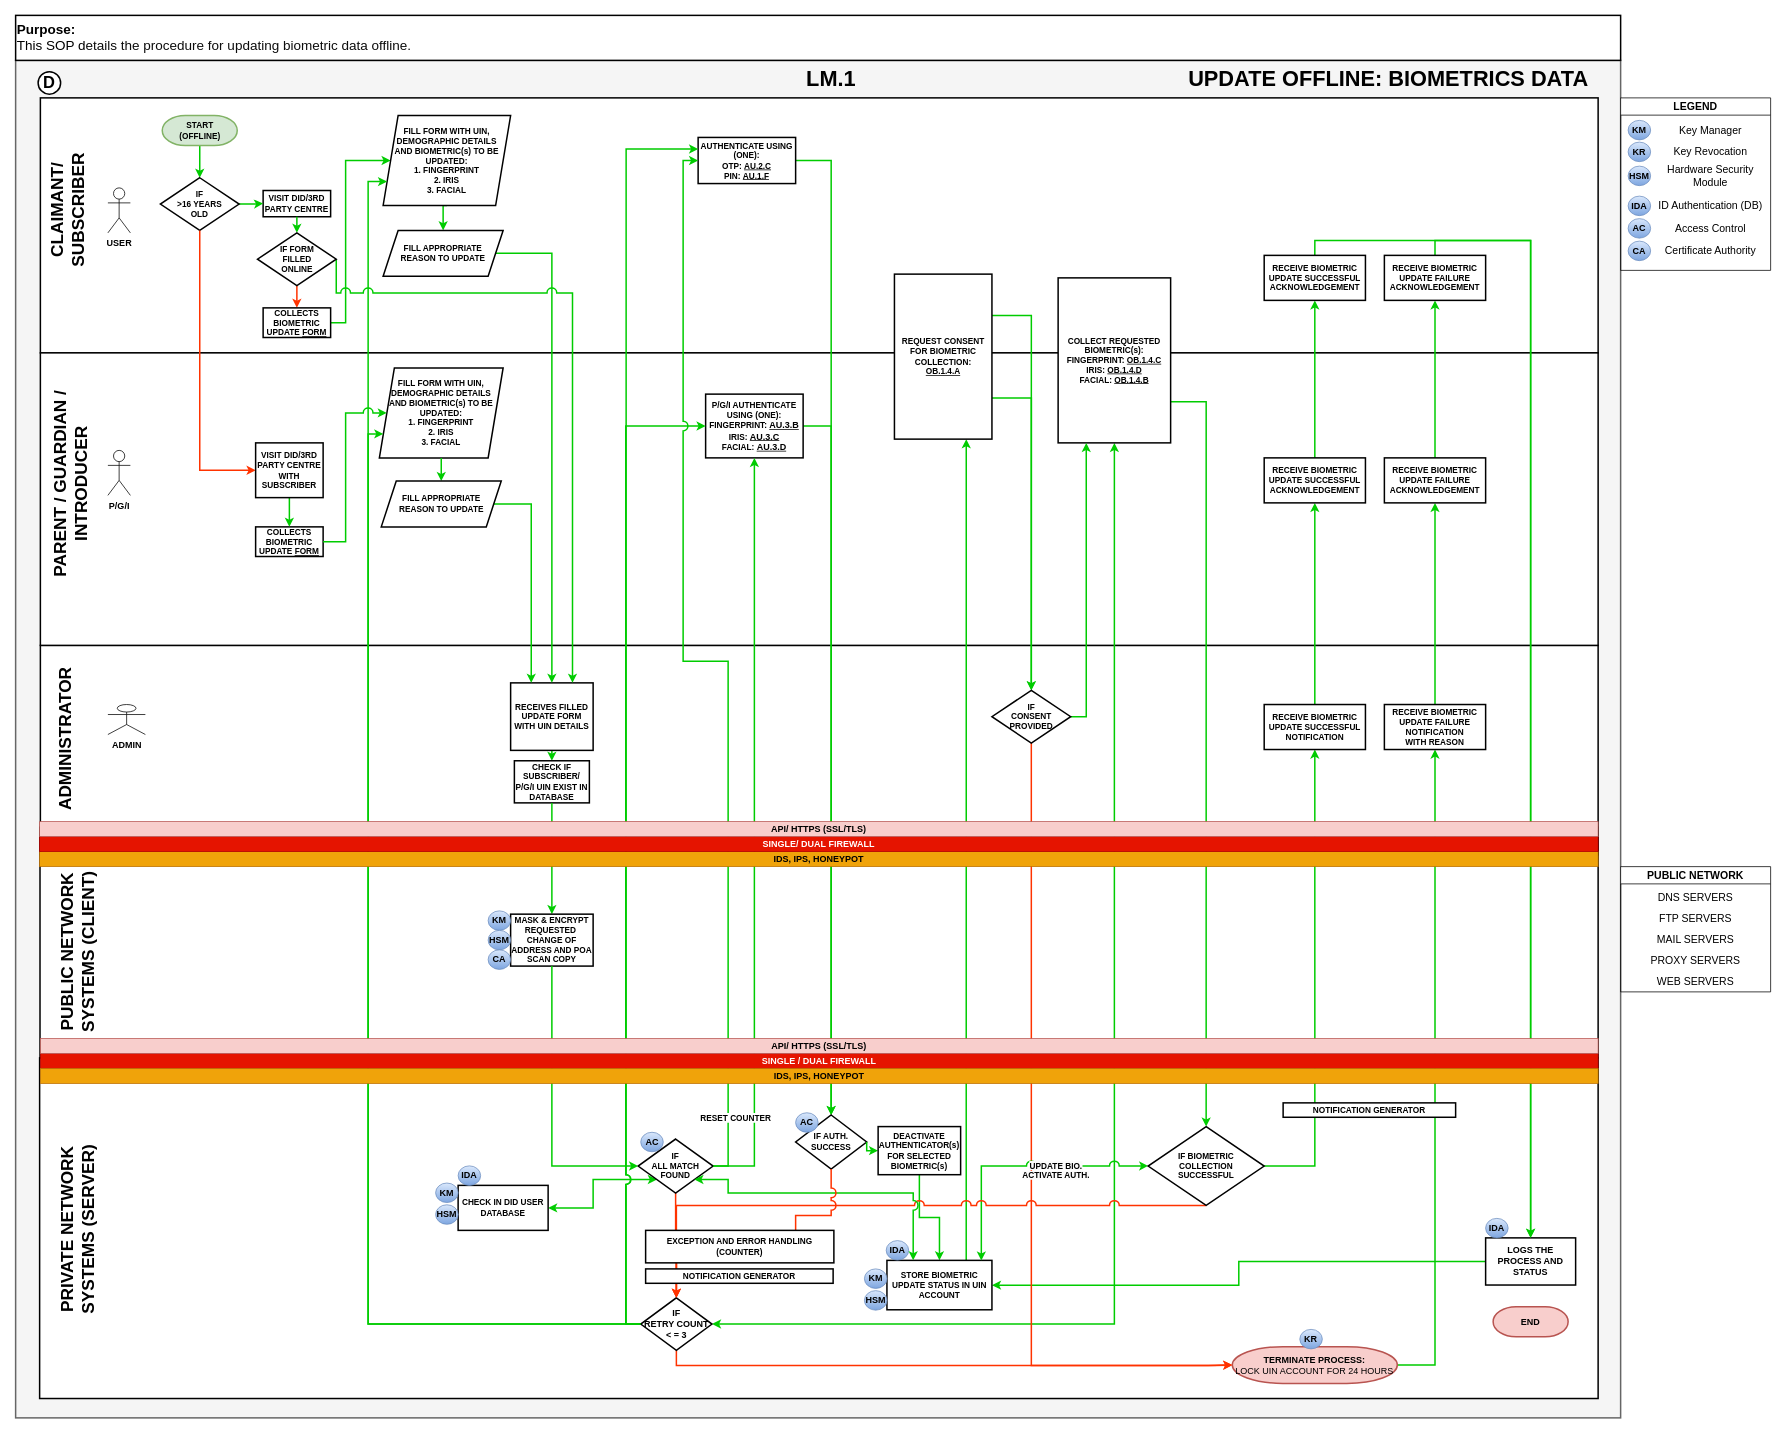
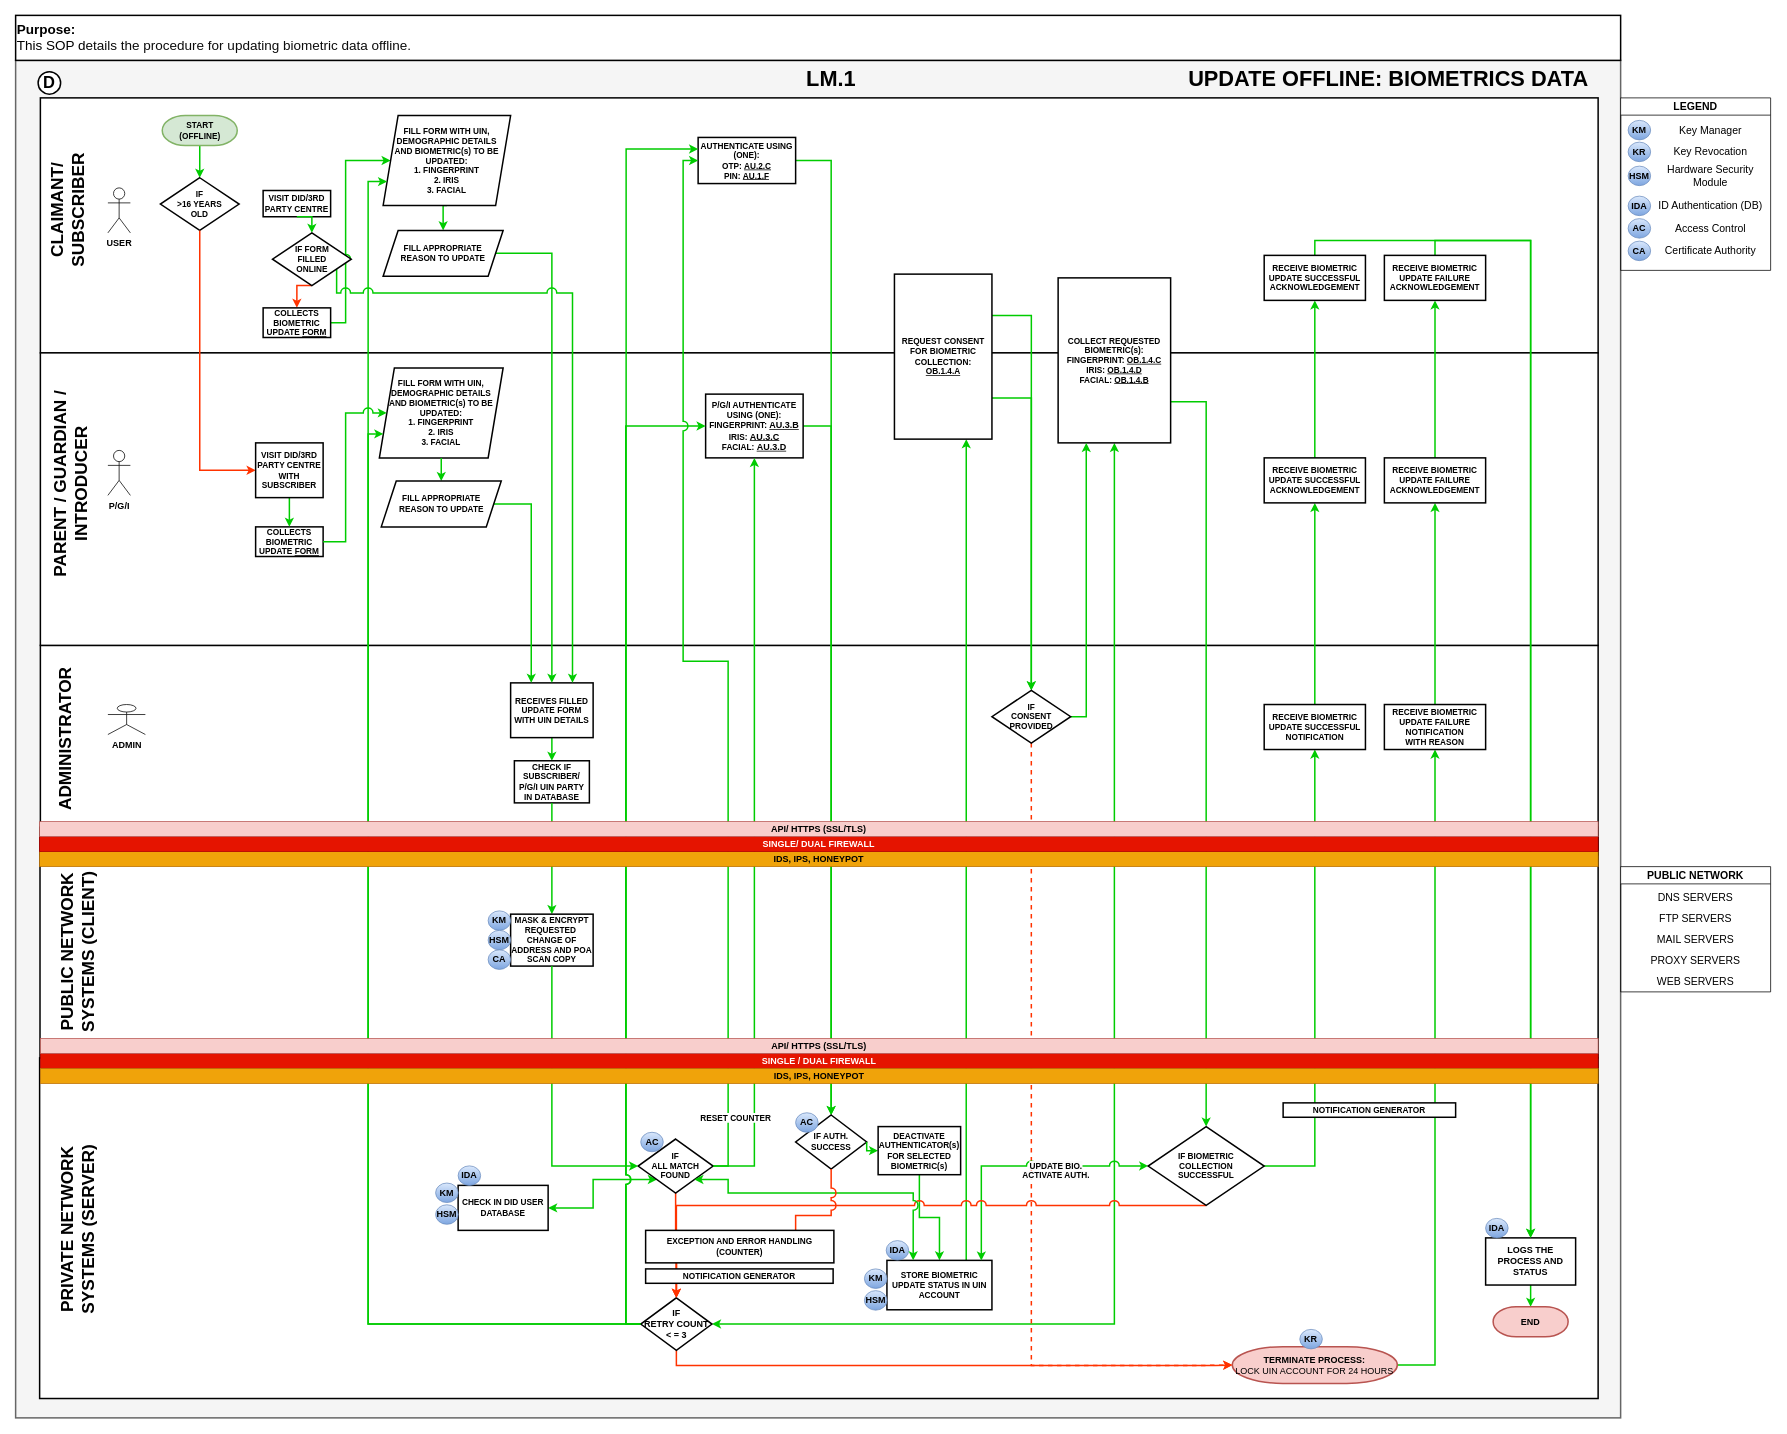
edge "IF >16 YEARS OLD" -> "VISIT DID/3RD PARTY CENTRE": removed
node "IF FORM FILLED ONLINE": moved (297, 259) -> (312, 259)
node "RECEIVES FILLED UPDATE FORM WITH UIN DETAILS": size 83x68 -> 83x55
node "CHECK IF SUBSCRIBER/ P/G/I UIN EXIST IN DATABASE": label "CHECK IF SUBSCRIBER/ P/G/I UIN EXIST IN DATABASE" -> "CHECK IF SUBSCRIBER/ P/G/I UIN PARTY IN DATABASE"
edge "IF CONSENT PROVIDED" -> "TERMINATE PROCESS: LOCK UIN ACCOUNT FOR 24 HOURS": style solid -> dashed
edge "LOGS THE PROCESS AND STATUS" -> "STORE BIOMETRIC UPDATE STATUS IN UIN ACCOUNT": now "LOGS THE PROCESS AND STATUS" -> "END"
